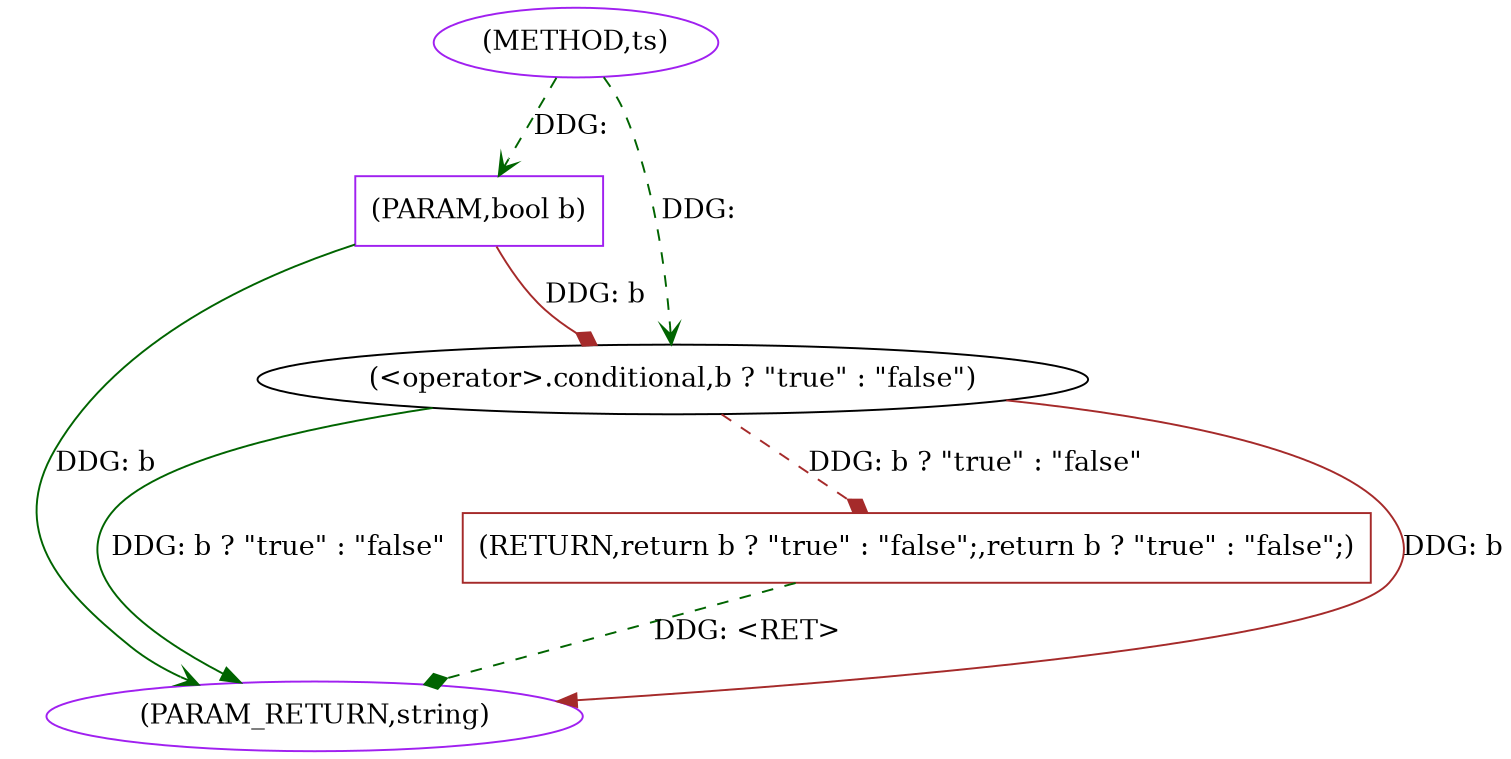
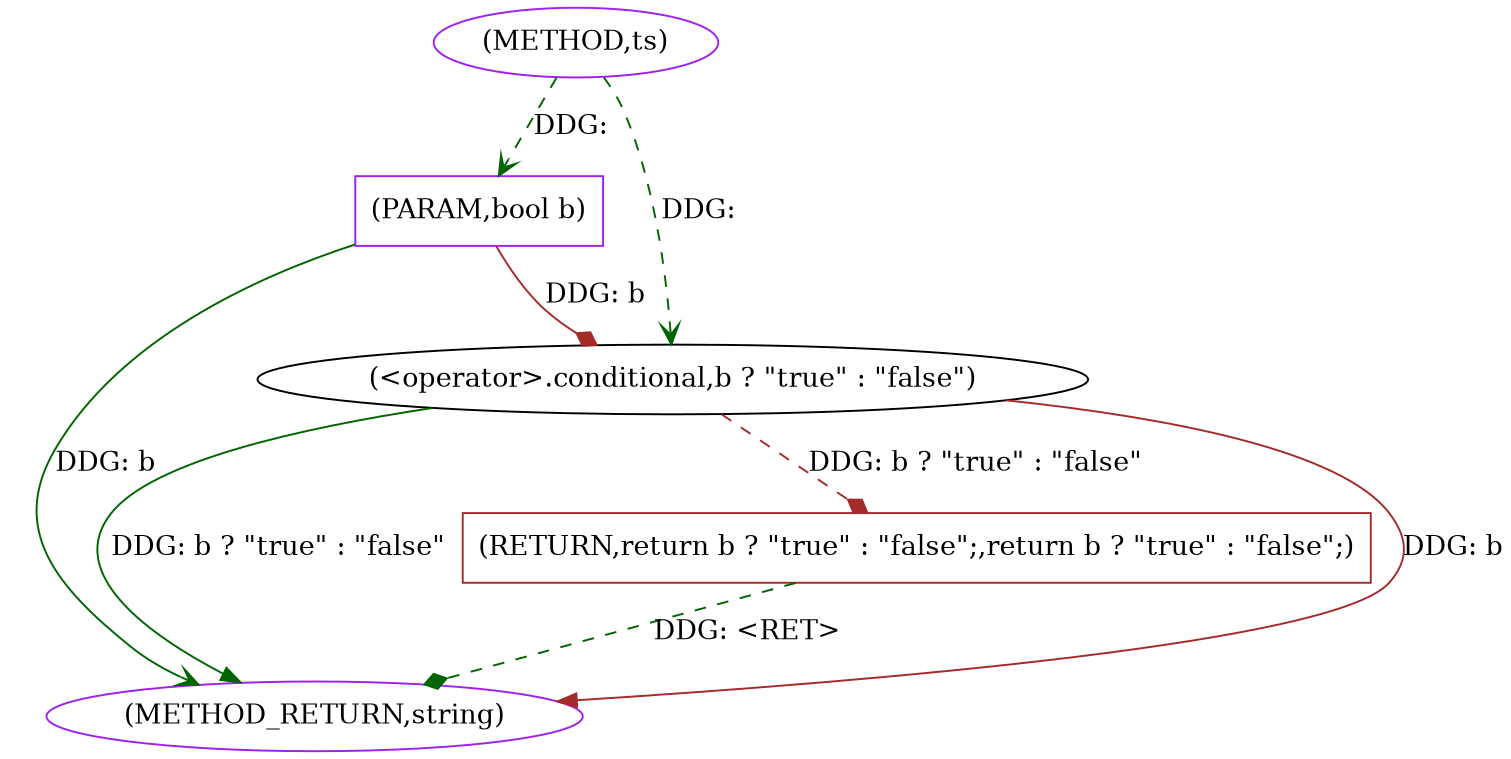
node "(PARAM_RETURN,string)": label "(PARAM_RETURN,string)" -> "(METHOD_RETURN,string)"
